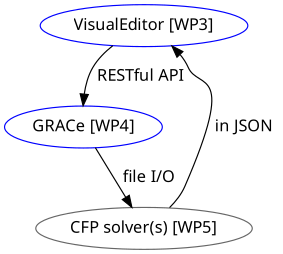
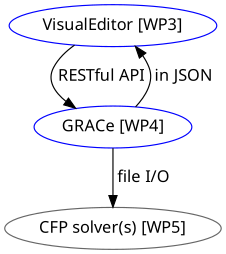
edge "CFP solver(s) [WP5]" -> "VisualEditor [WP3]": now "GRACe [WP4]" -> "VisualEditor [WP3]"
